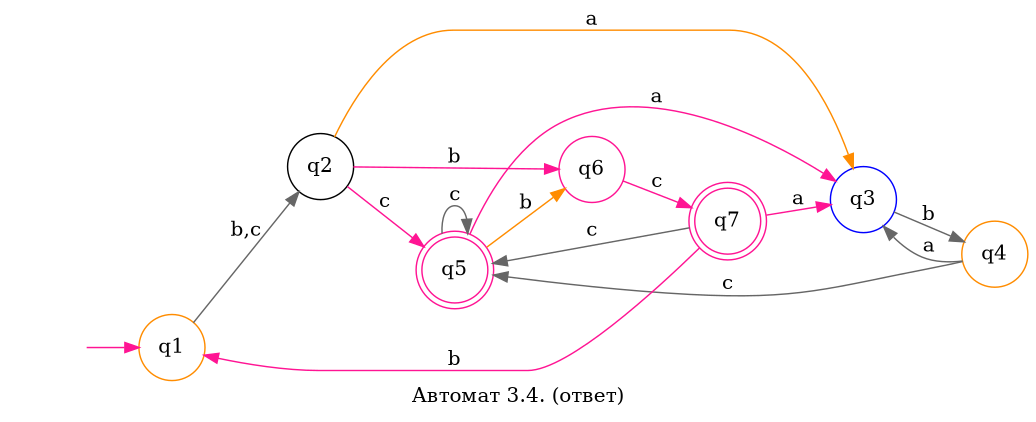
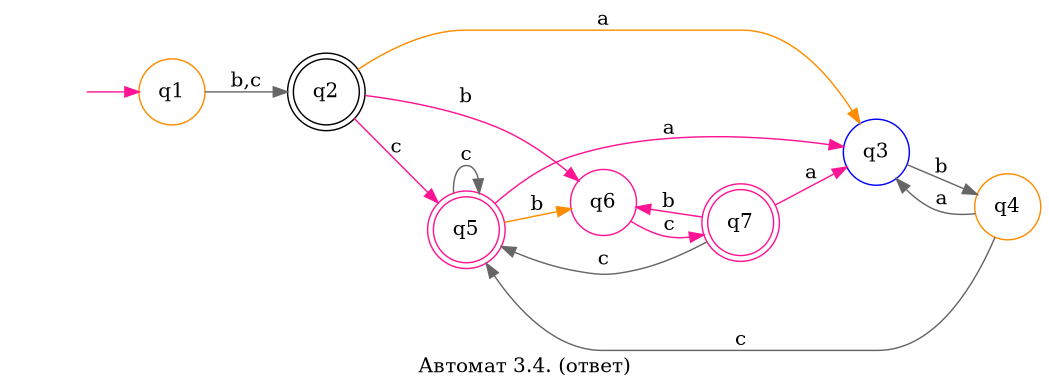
node "q2": shape circle -> doublecircle
edge "q7" -> "q1": now "q7" -> "q6"
